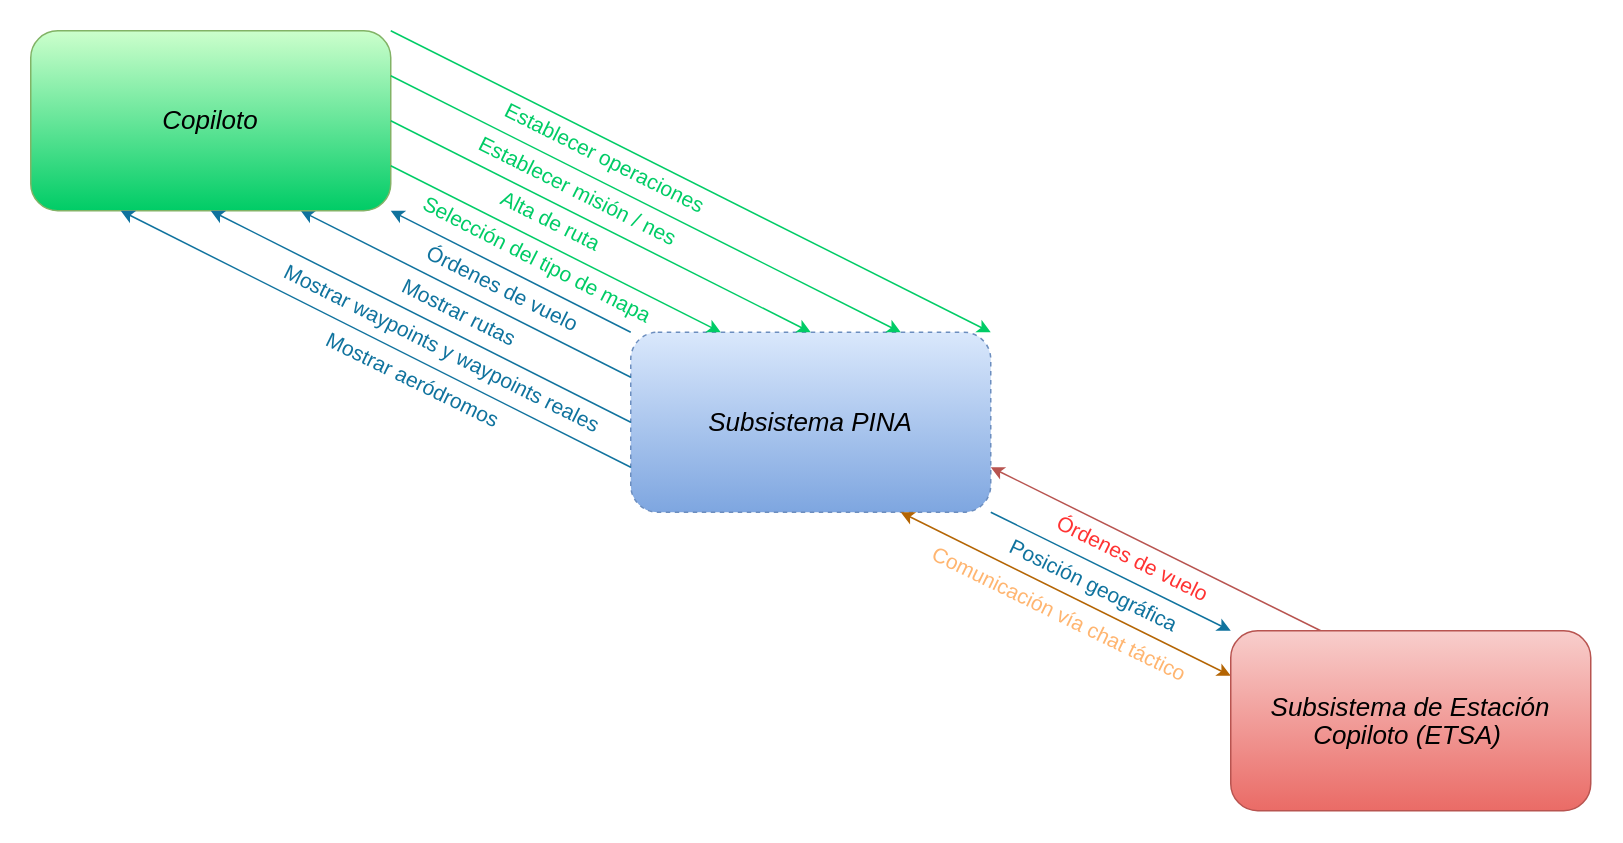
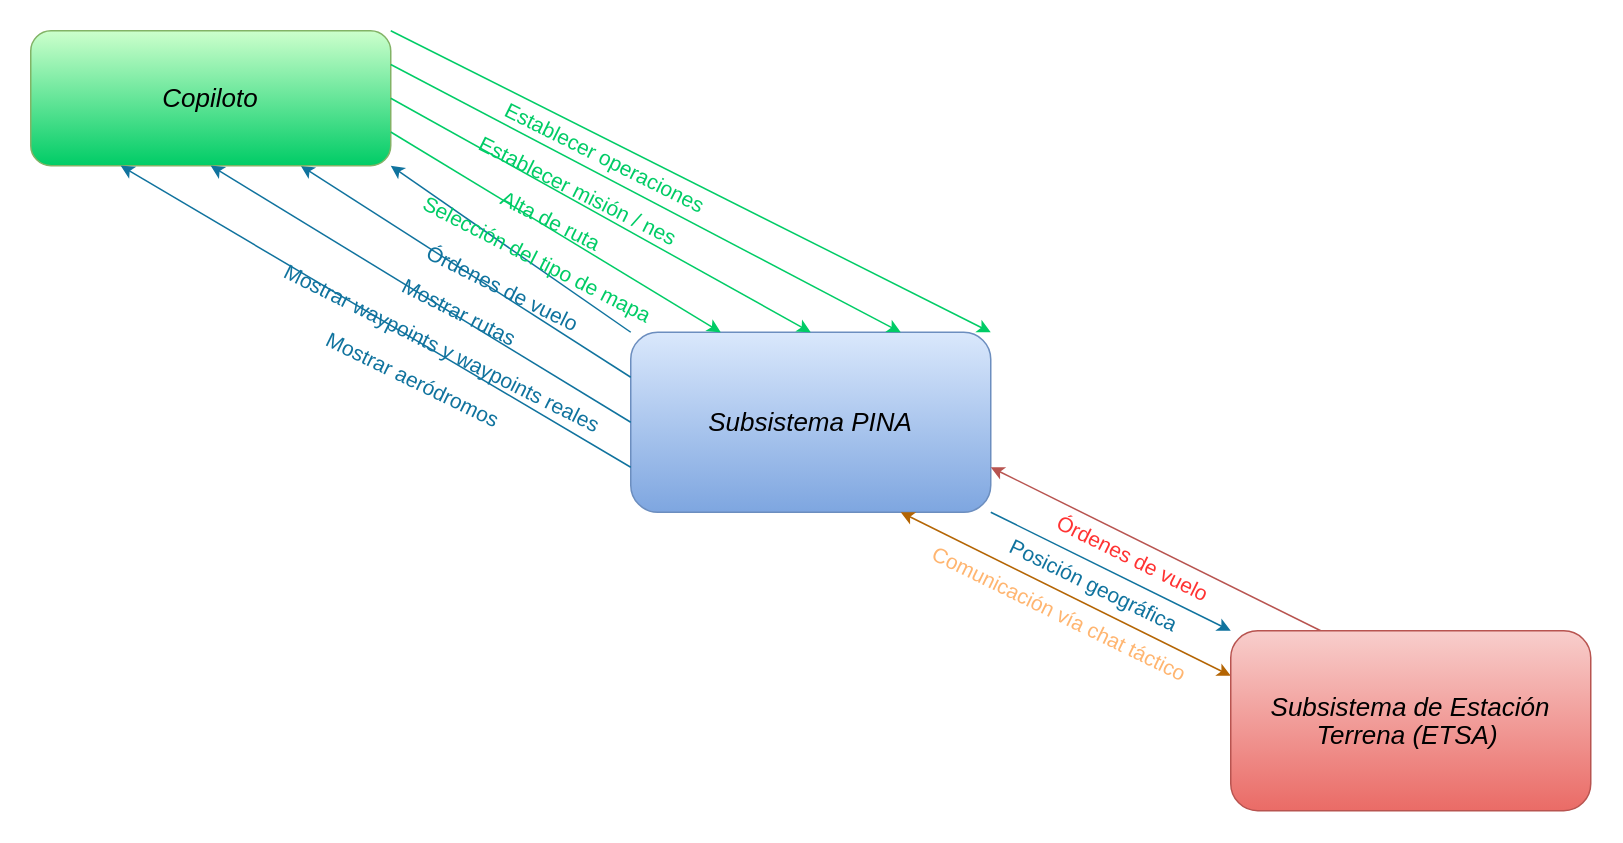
node "Copiloto": size 360x180 -> 360x135
node "Subsistema PINA": style dashed -> solid
node "Subsistema de Estación Copiloto (ETSA)": label "Subsistema de Estación Copiloto (ETSA)" -> "Subsistema de Estación Terrena (ETSA)"
